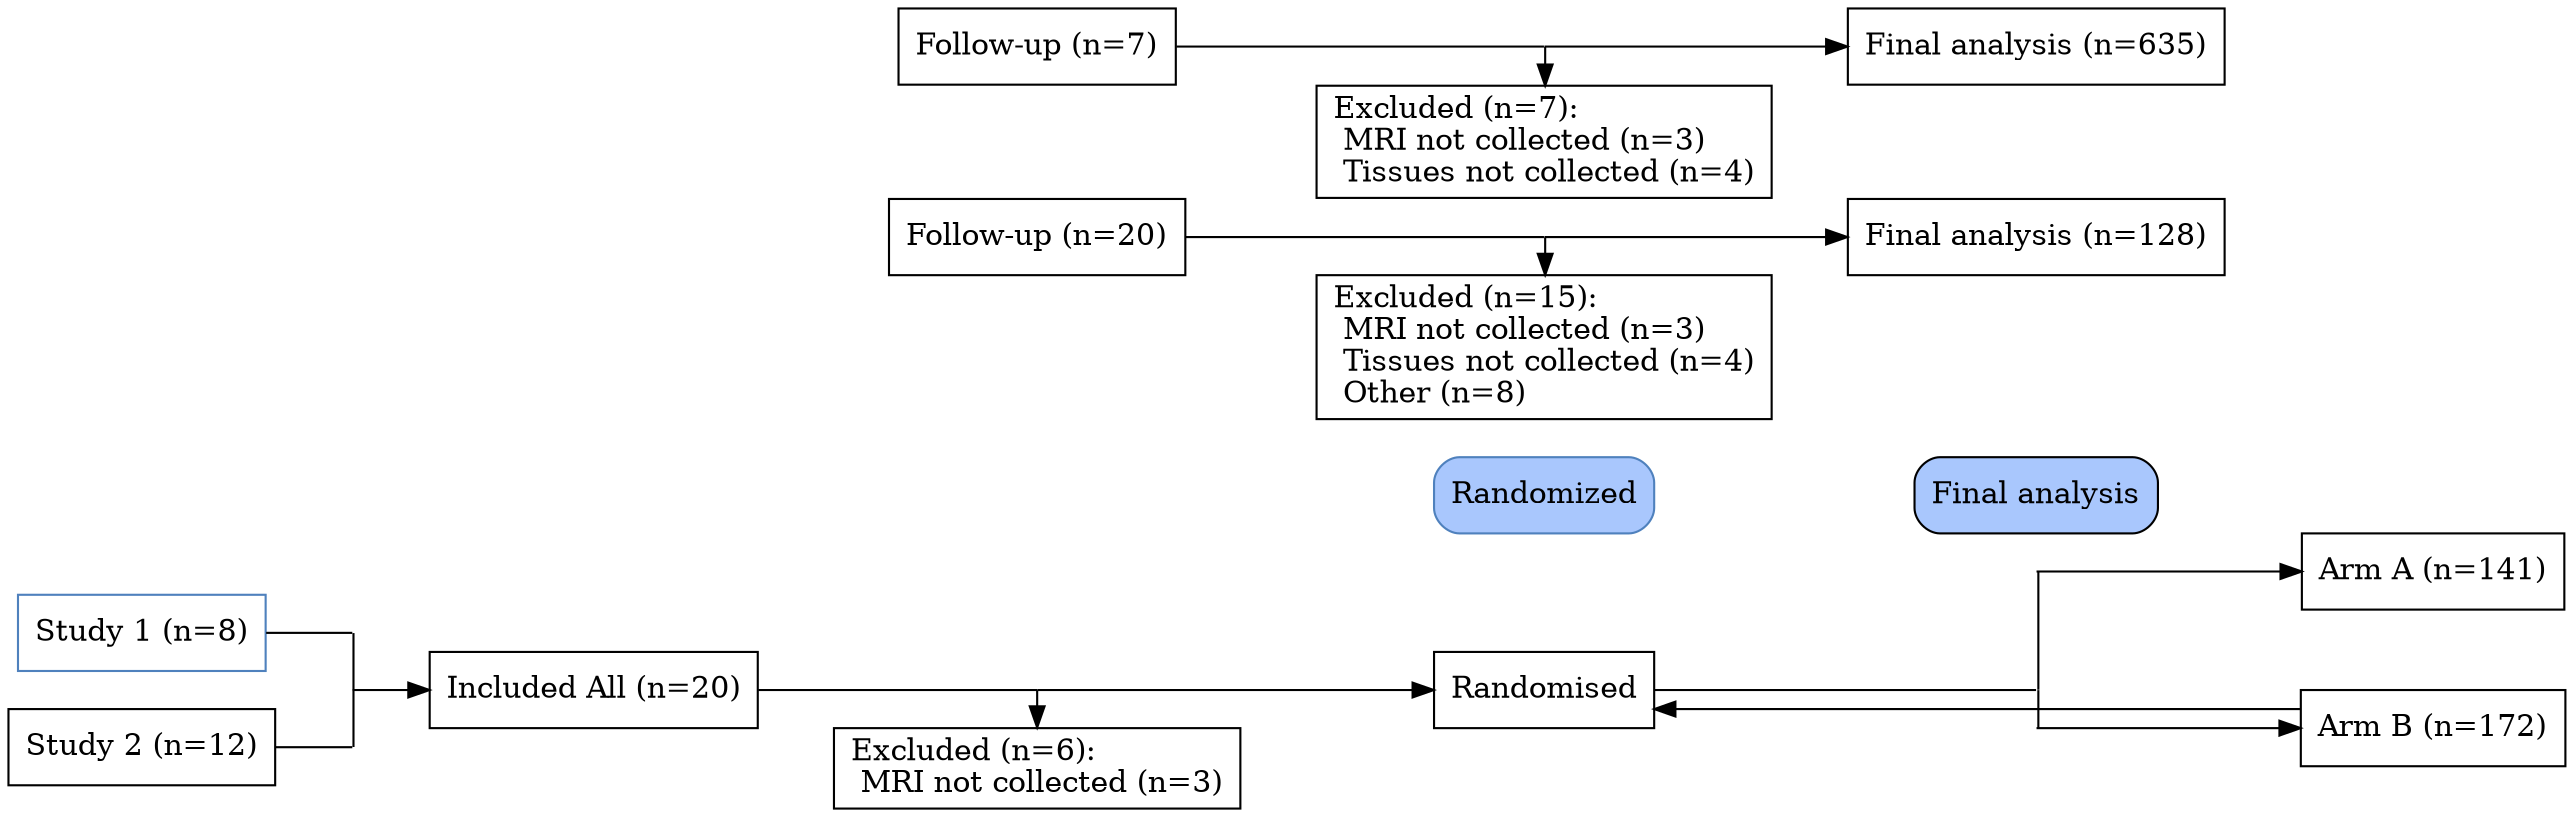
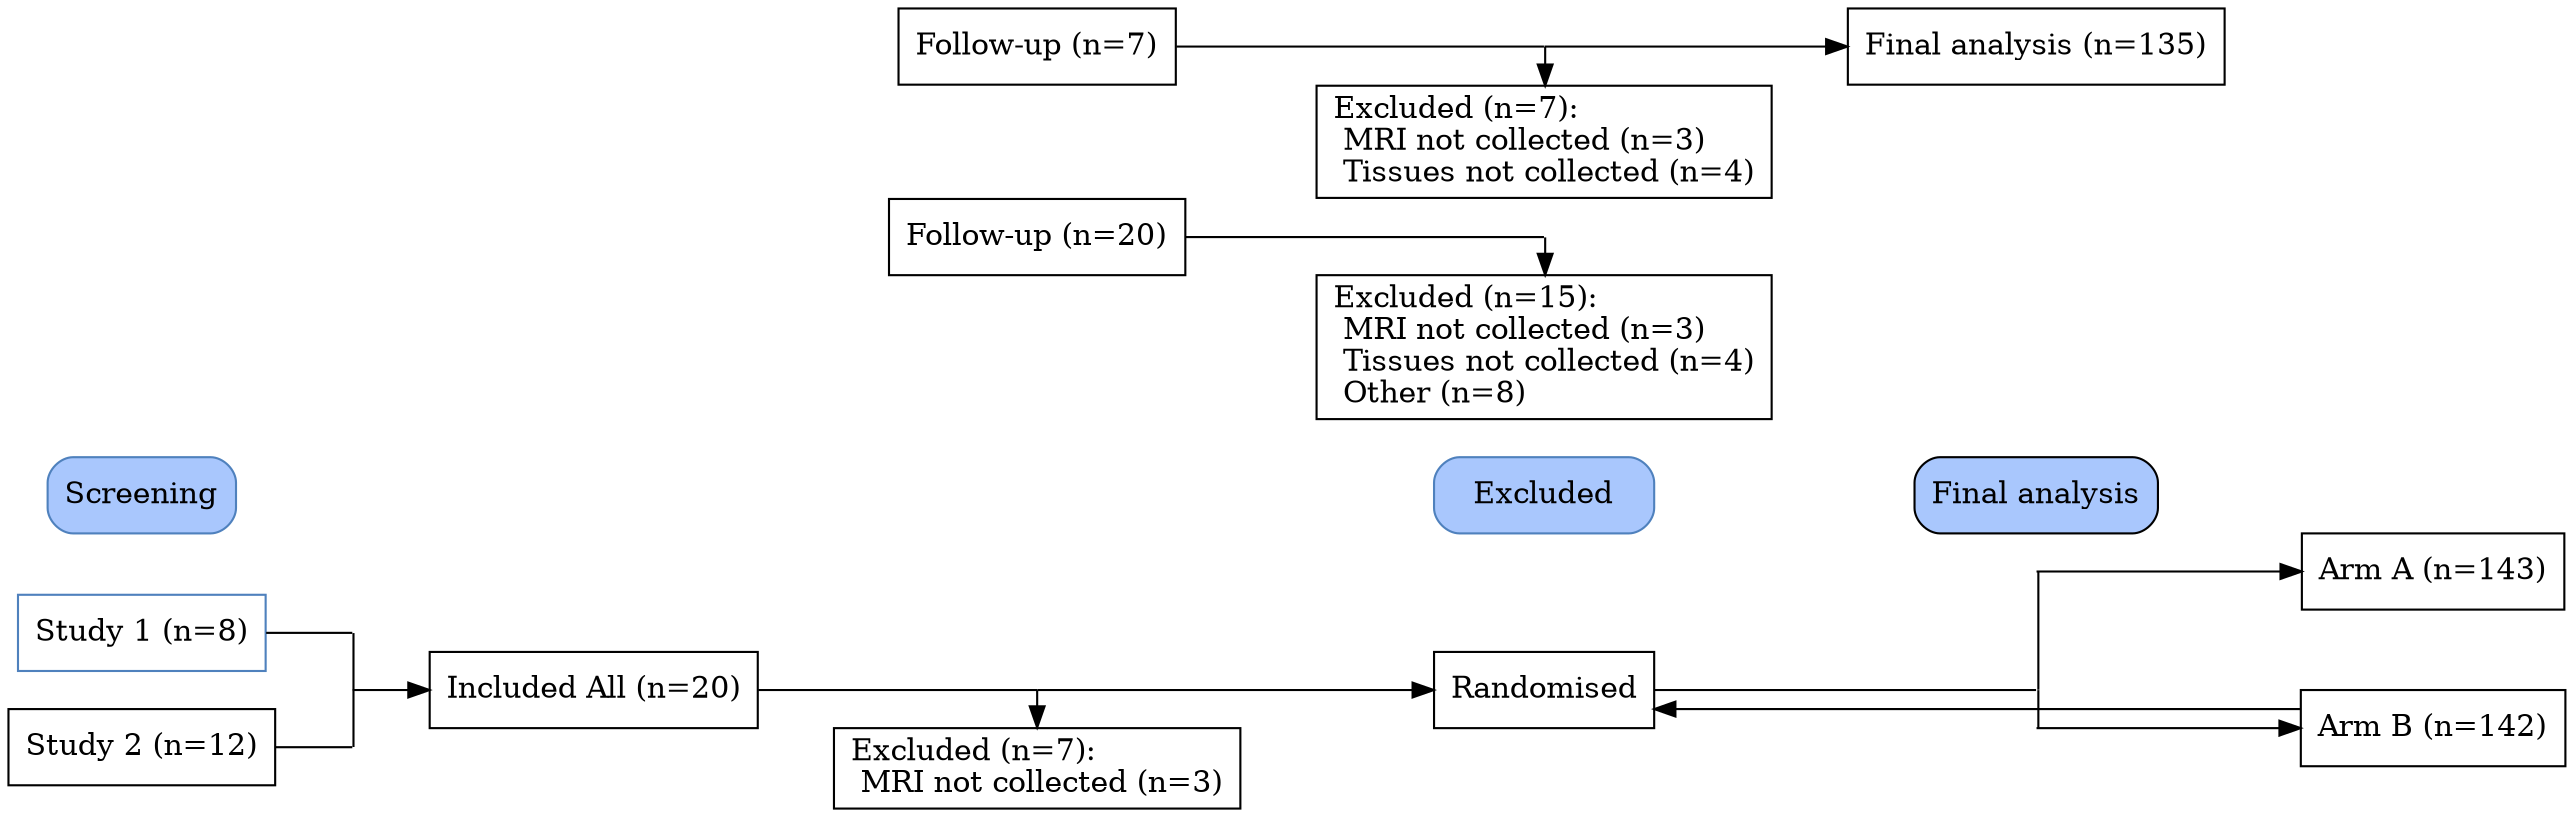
node "Final analysis (n=635)": label "Final analysis (n=635)" -> "Final analysis (n=135)"
node "Final analysis (n=128)": removed
node "Screening": added
node "Randomized": label "Randomized" -> "Excluded"
node "Arm A (n=141)": label "Arm A (n=141)" -> "Arm A (n=143)"
node "Arm B (n=172)": label "Arm B (n=172)" -> "Arm B (n=142)"
node "Excluded (n=6): MRI not collected (n=3)": label "Excluded (n=6): MRI not collected (n=3)" -> "Excluded (n=7): MRI not collected (n=3)"
